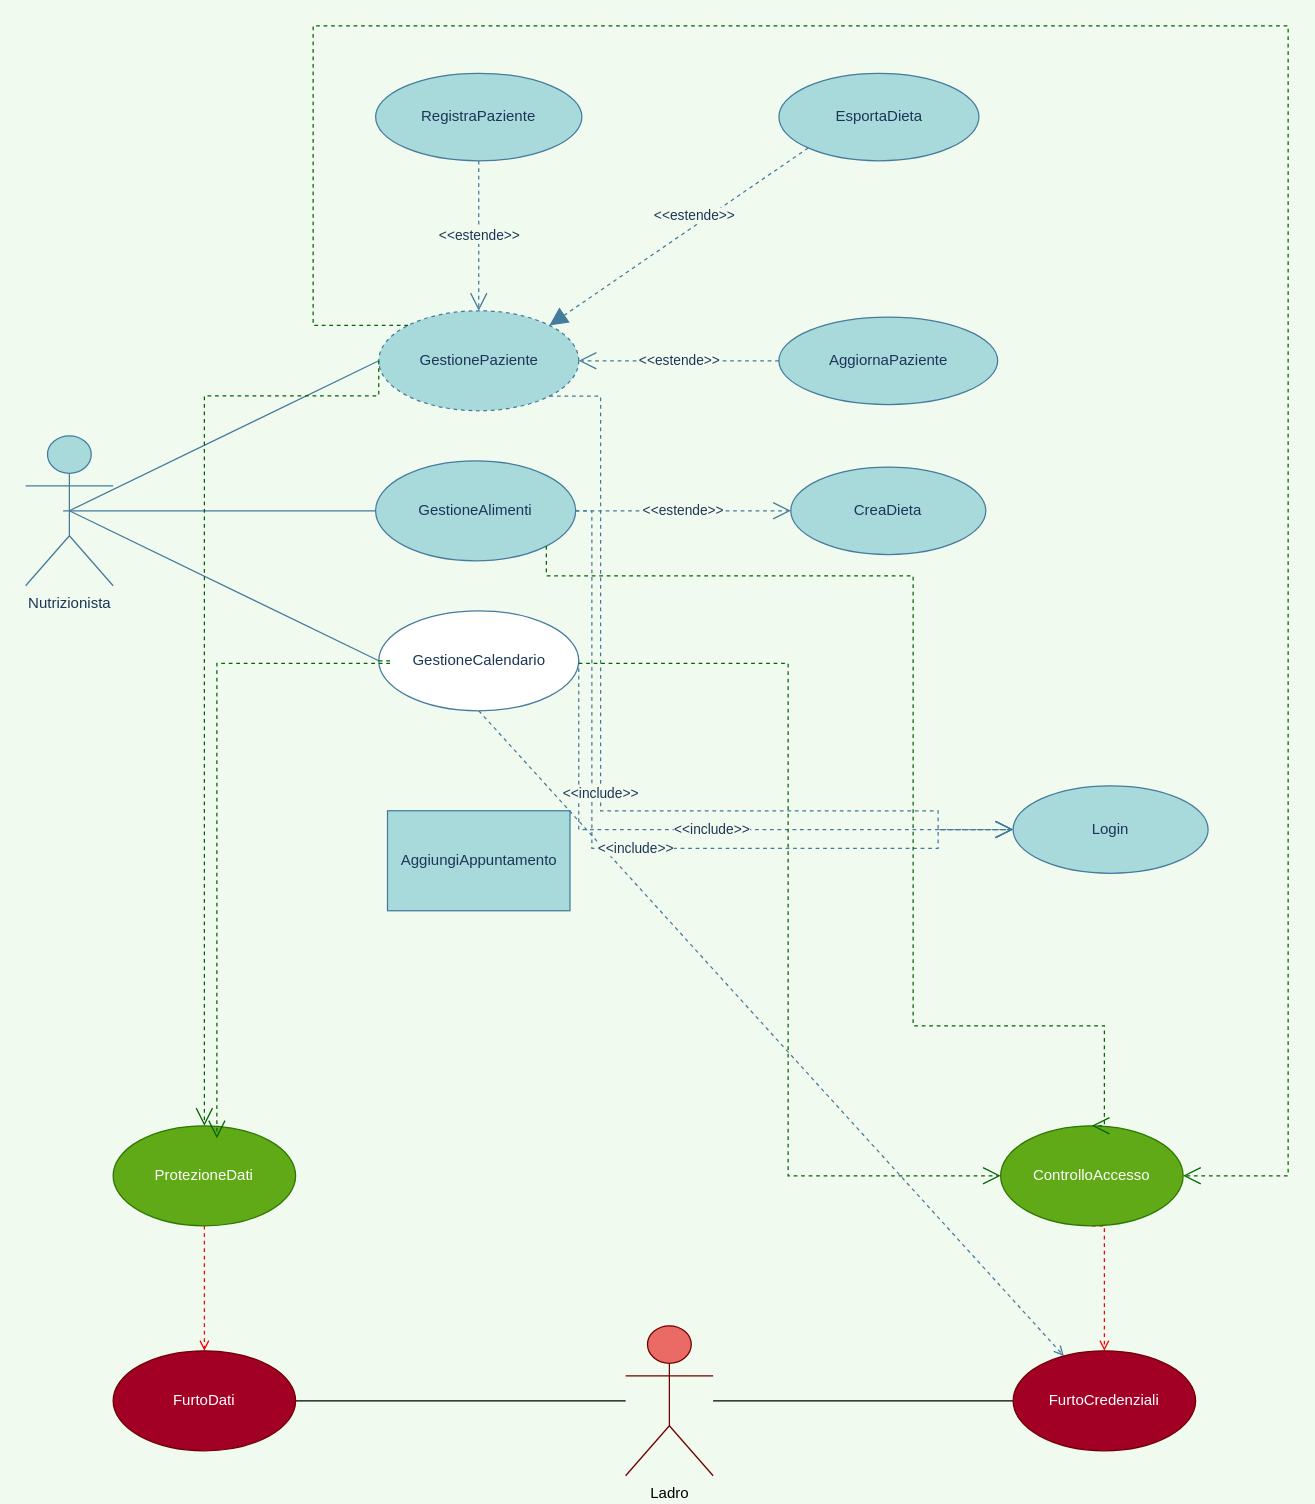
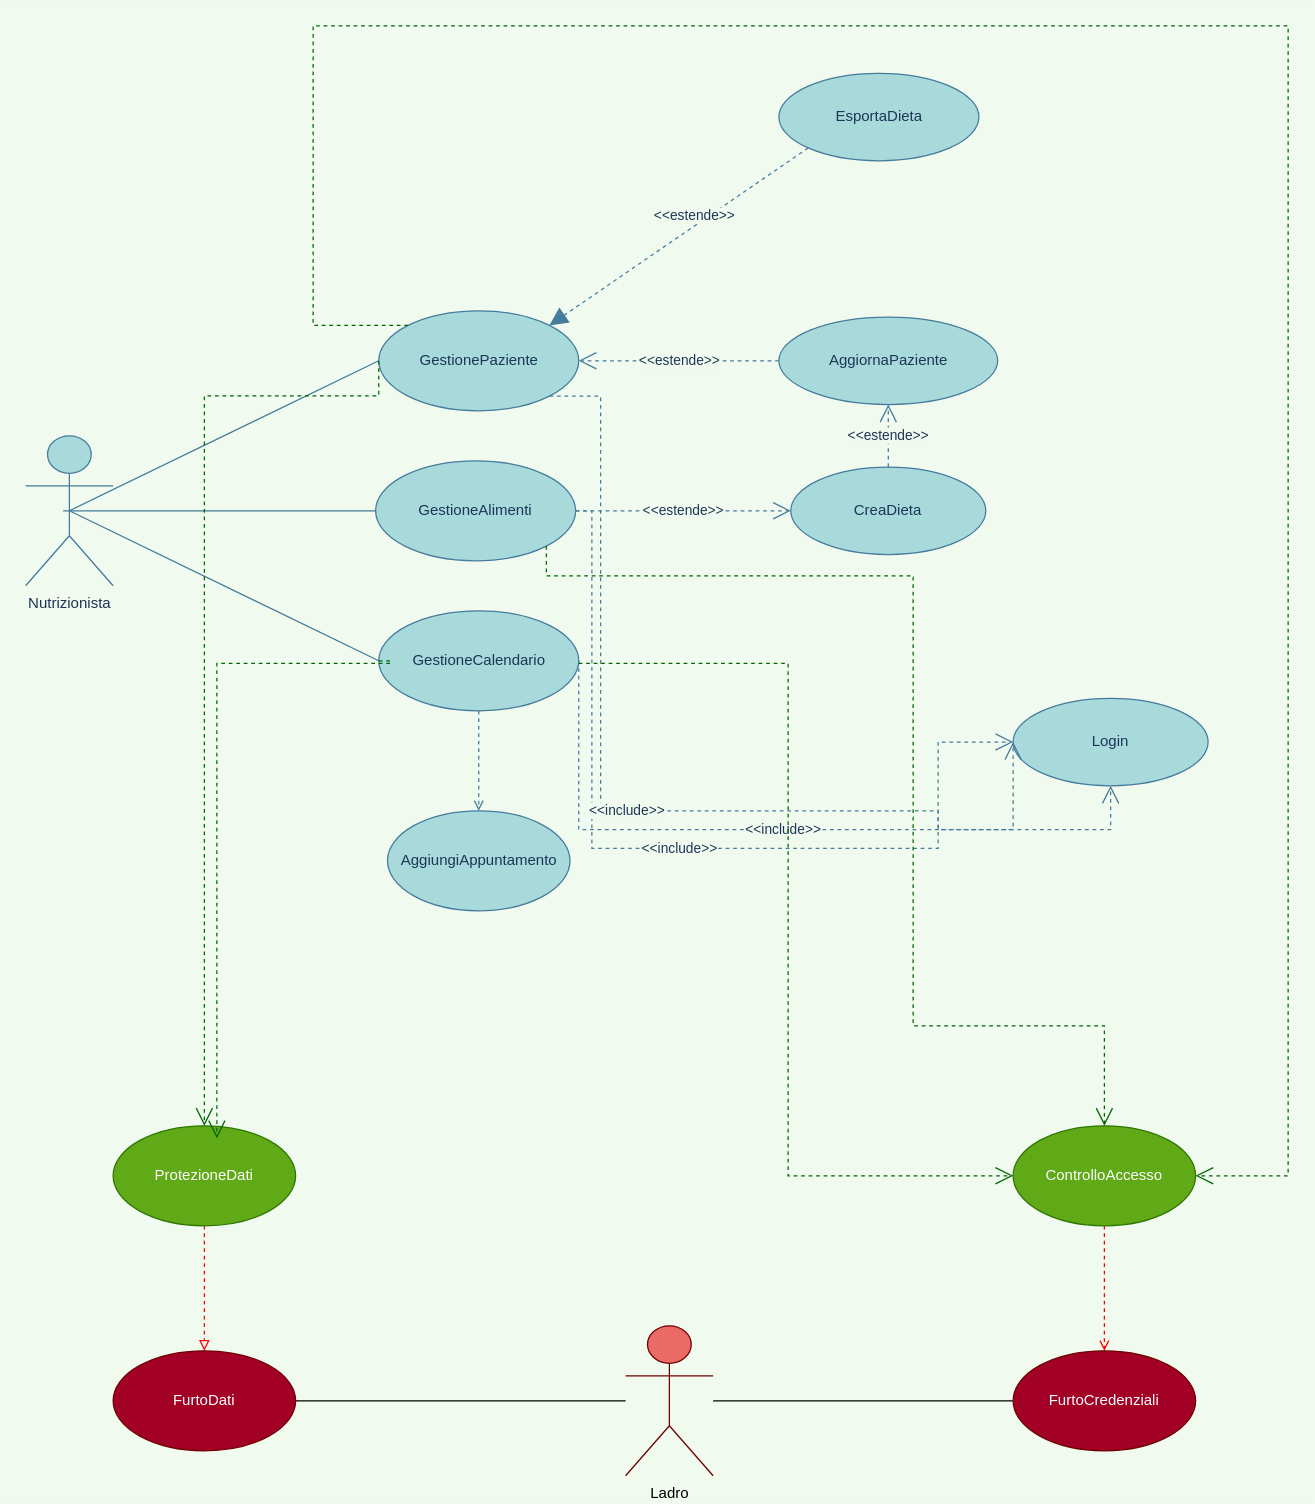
node "RegistraPaziente": removed
edge "RegistraPaziente" -> "GestionePaziente": removed, label "<<estende>>"
node "GestionePaziente": style dashed -> solid
edge "CreaDieta" -> "AggiornaPaziente": added, label "<<estende>>"
node "GestioneCalendario": fillcolor #ffffff -> #a8dadc
node "Login": moved (1111, 829) -> (1111, 742)
node "AggiungiAppuntamento": shape rectangle -> ellipse
edge "GestioneCalendario" -> "FurtoCredenziali": now "GestioneCalendario" -> "AggiungiAppuntamento"
node "ControlloAccesso": moved (1092, 1176) -> (1104, 1176)
edge "ProtezioneDati" -> "FurtoDati": arrowhead open -> block
